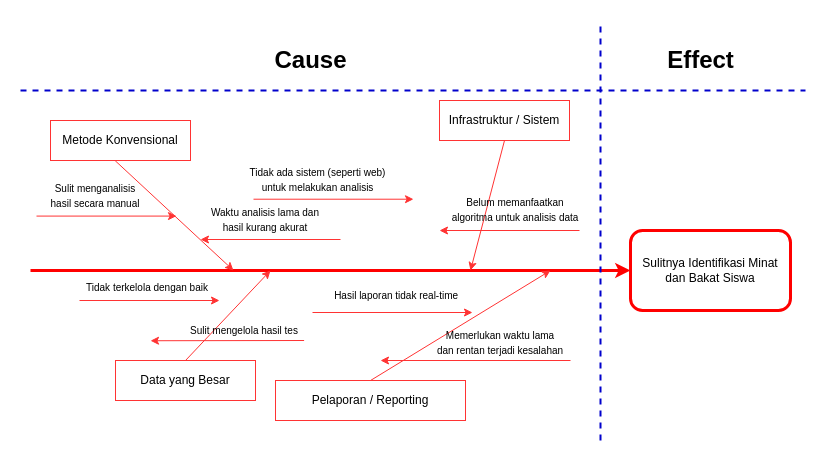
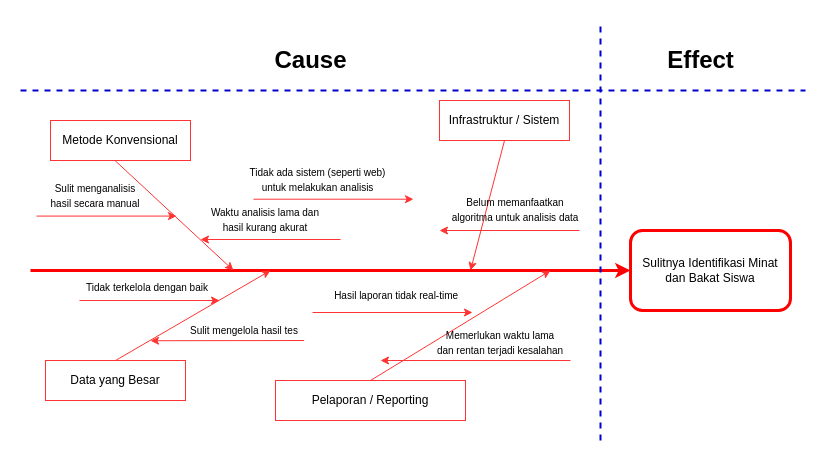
node "Data yang Besar": moved (186, 381) -> (116, 381)
